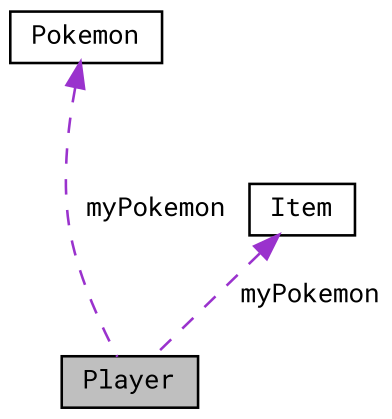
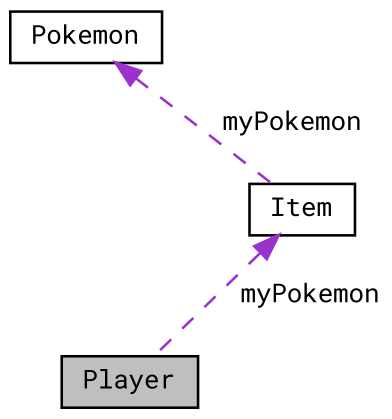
edge "Player" -> "Pokemon": now "Item" -> "Pokemon"
